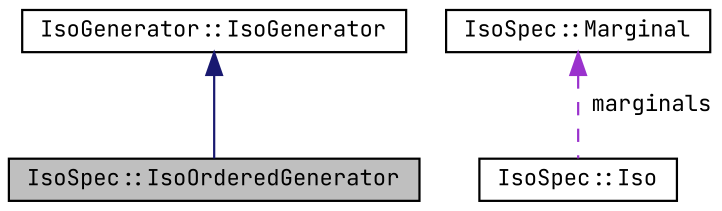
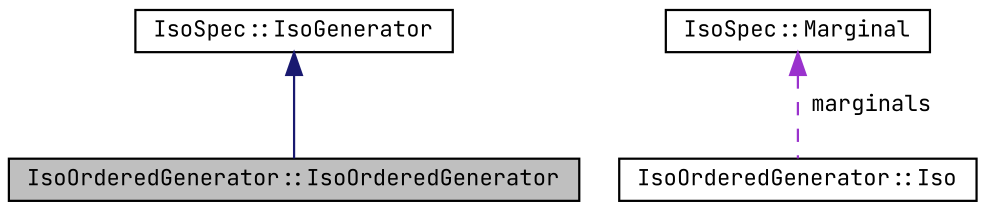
node "IsoGenerator::IsoGenerator": label "IsoGenerator::IsoGenerator" -> "IsoSpec::IsoGenerator"
node "IsoSpec::IsoOrderedGenerator": label "IsoSpec::IsoOrderedGenerator" -> "IsoOrderedGenerator::IsoOrderedGenerator"
node "IsoSpec::Iso": label "IsoSpec::Iso" -> "IsoOrderedGenerator::Iso"
